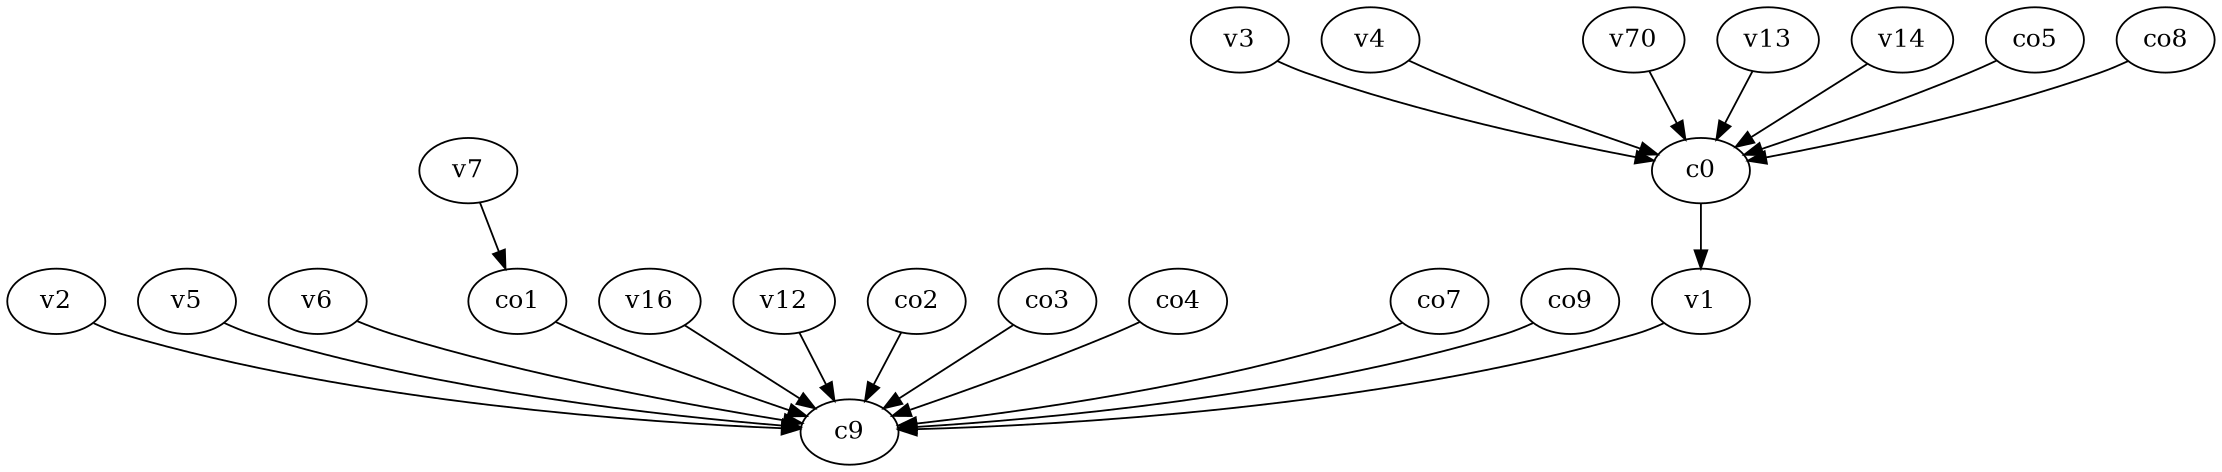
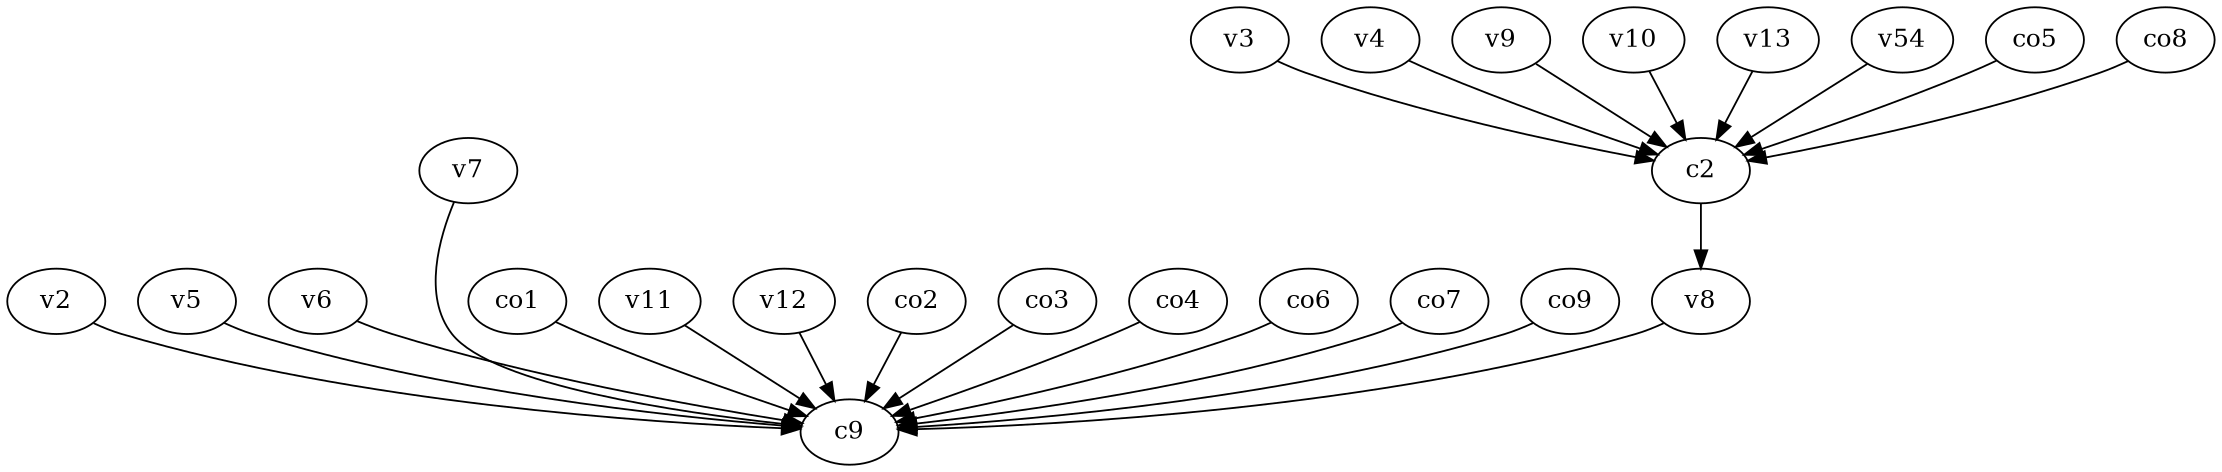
node "v9": added
node "v70": label "v70" -> "v10"
node "v14": label "v14" -> "v54"
node "c0": label "c0" -> "c2"
edge "v7" -> "co1": now "v7" -> "c9"
node "v16": label "v16" -> "v11"
node "co6": added
node "v1": label "v1" -> "v8"
